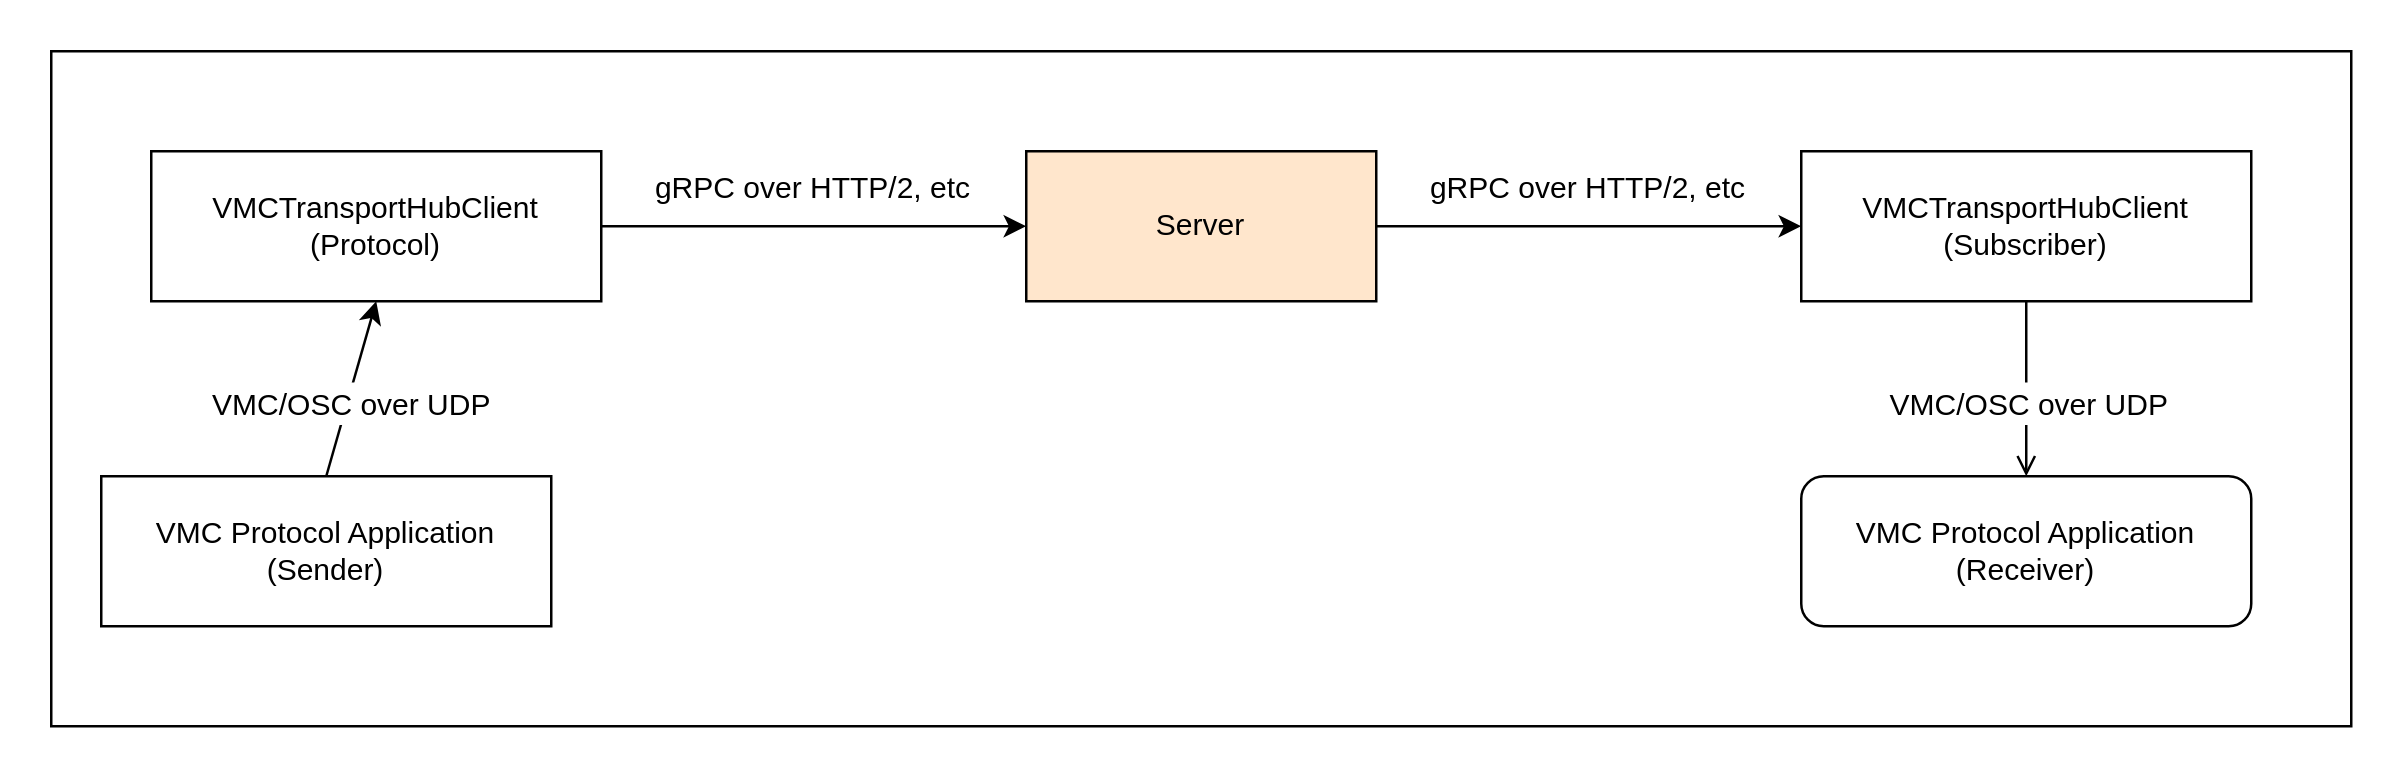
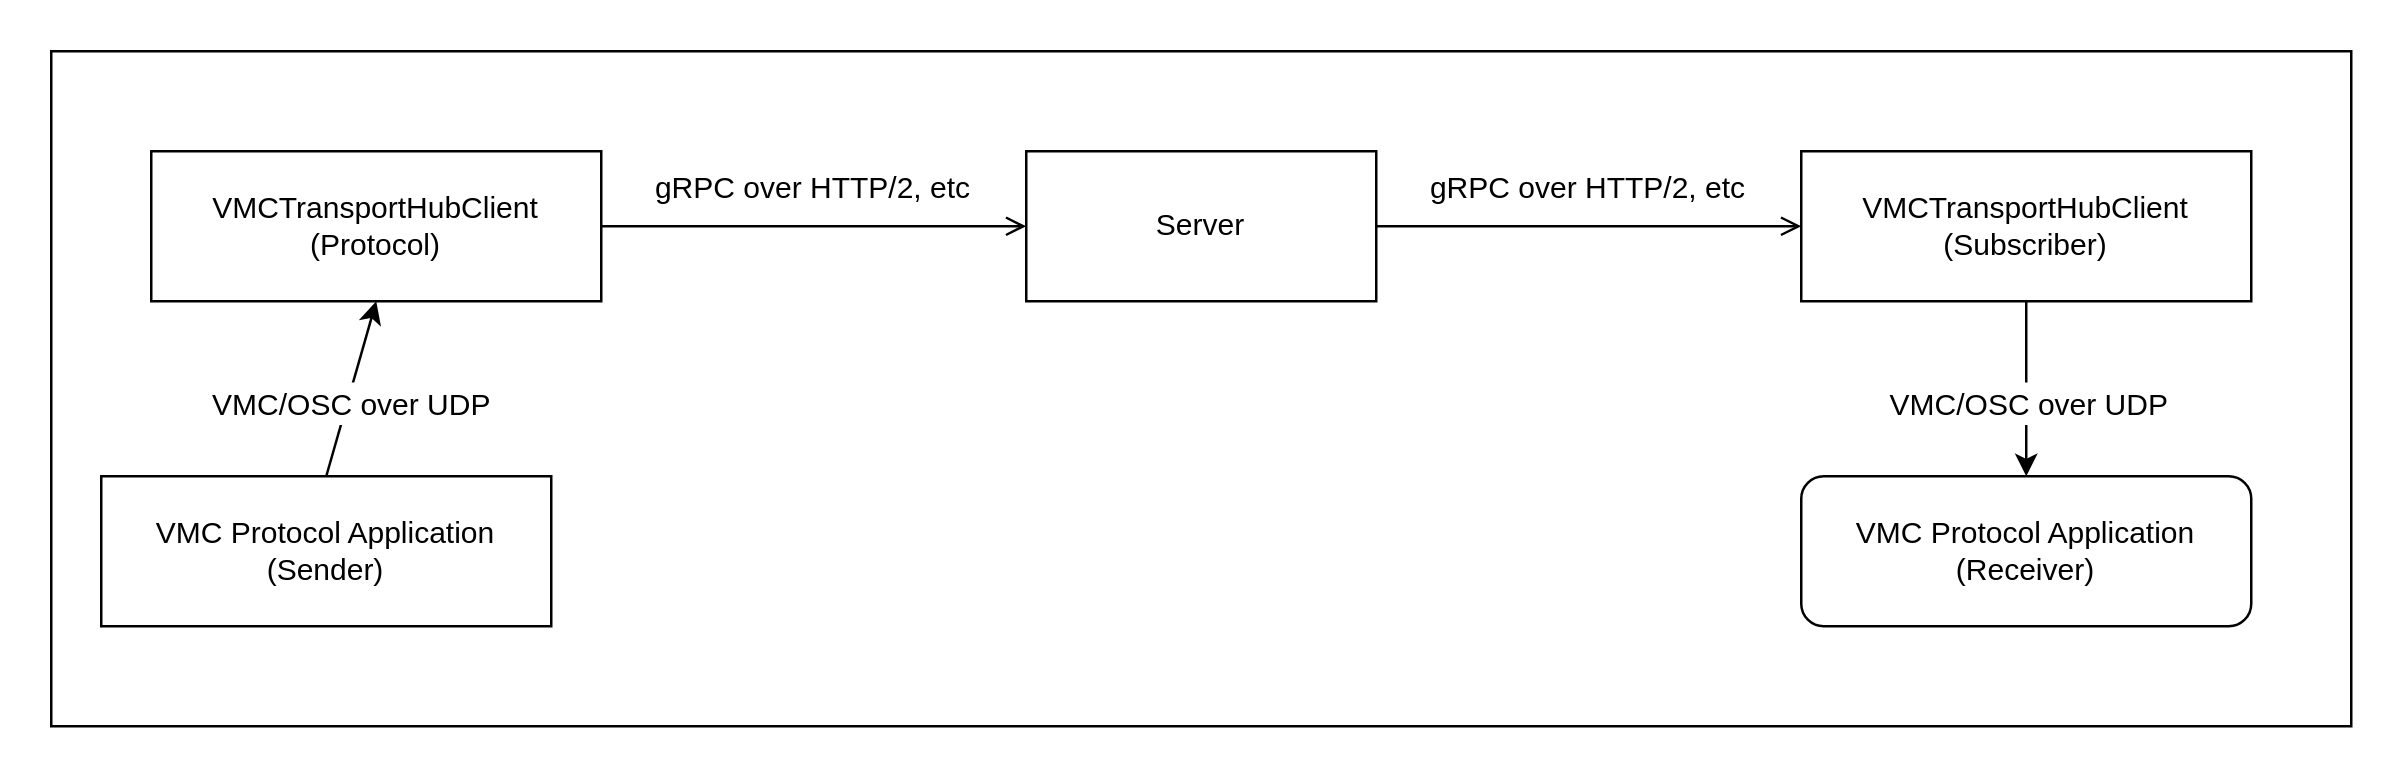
edge "VMCTransportHubClient (Protocol)" -> "Server": arrowhead classic -> open
node "Server": fillcolor #ffe6cc -> #ffffff
edge "Server" -> "VMCTransportHubClient (Subscriber)": arrowhead classic -> open
edge "VMCTransportHubClient (Subscriber)" -> "VMC Protocol Application (Receiver)": arrowhead open -> classic
